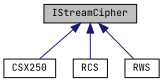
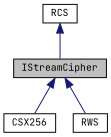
edge "RCS" -> "IStreamCipher": reversed
node "CSX250": label "CSX250" -> "CSX256"
